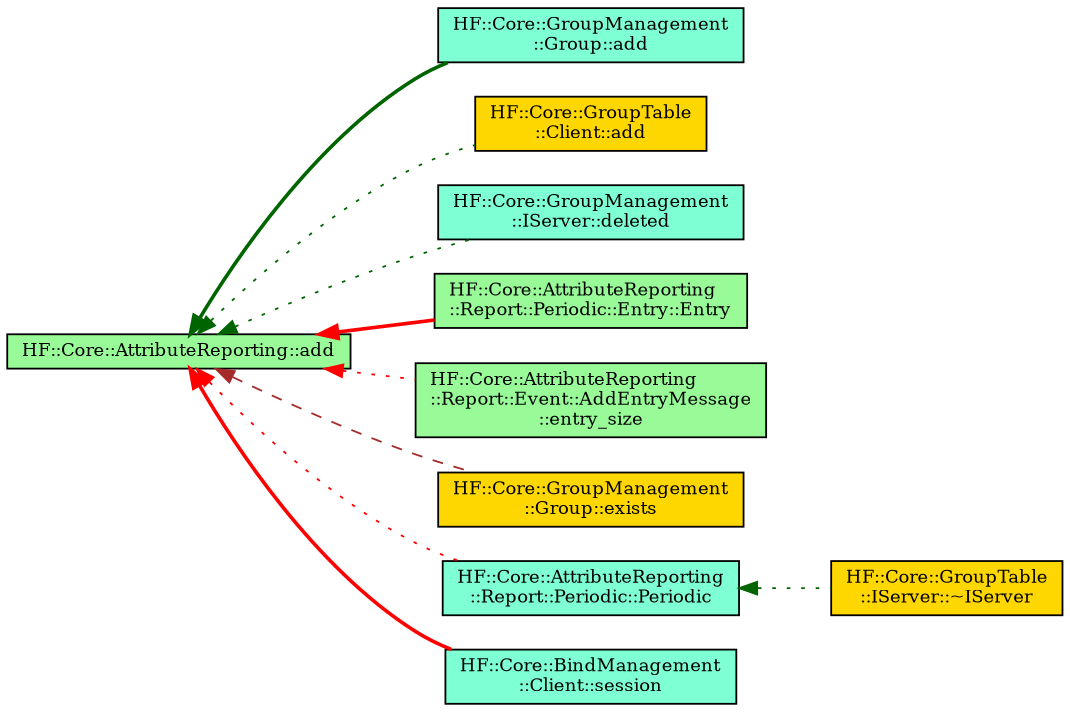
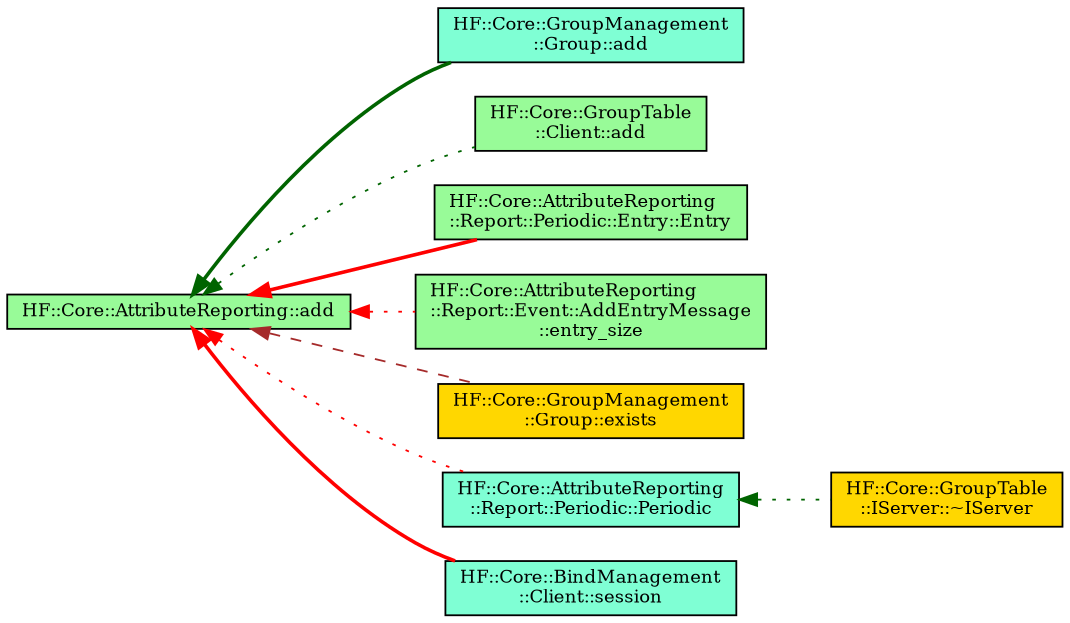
node "HF::Core::GroupTable ::Client::add": fillcolor gold -> palegreen
node "HF::Core::GroupManagement ::IServer::deleted": removed
